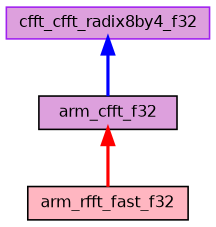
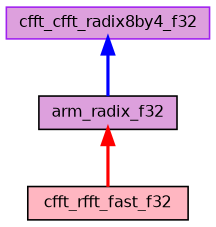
node "arm_cfft_f32": label "arm_cfft_f32" -> "arm_radix_f32"
node "arm_rfft_fast_f32": label "arm_rfft_fast_f32" -> "cfft_rfft_fast_f32"
